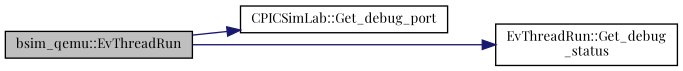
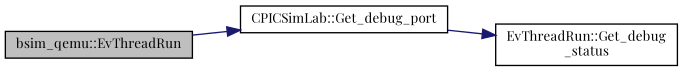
edge "bsim_qemu::EvThreadRun" -> "EvThreadRun::Get_debug _status": now "CPICSimLab::Get_debug_port" -> "EvThreadRun::Get_debug _status"
